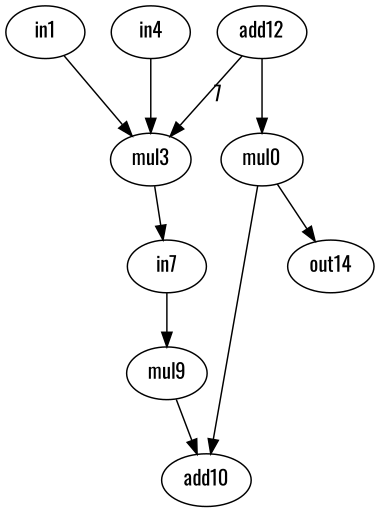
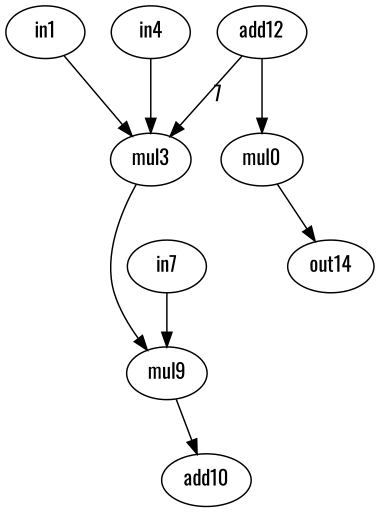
edge "mul3" -> "in7": now "mul3" -> "mul9"
edge "mul0" -> "add10": removed
